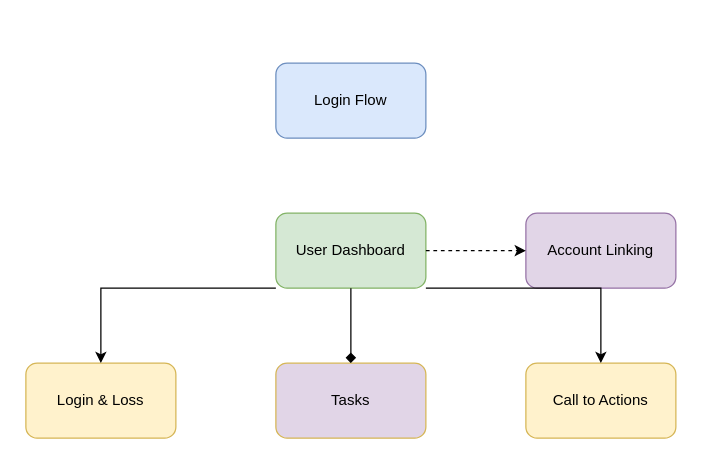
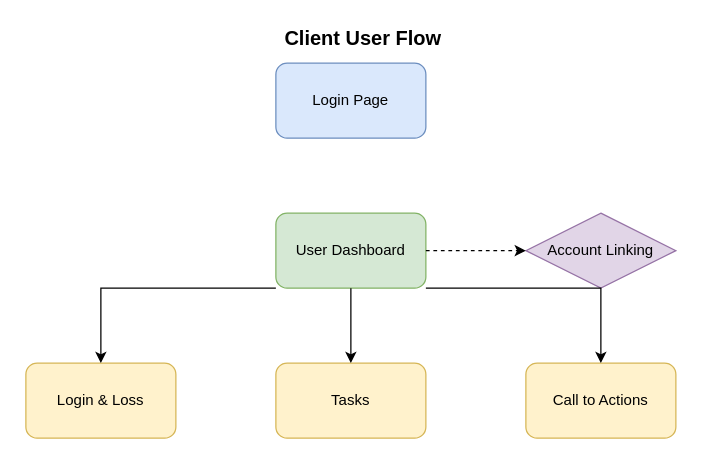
node "Client User Flow": added
node "Login Flow": label "Login Flow" -> "Login Page"
node "Account Linking": shape rounded rectangle -> diamond
edge "User Dashboard" -> "Tasks": arrowhead diamond -> classic
node "Tasks": fillcolor #e1d5e7 -> #fff2cc
